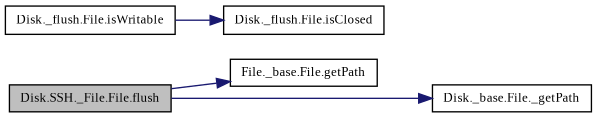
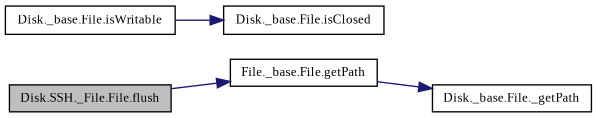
node "Disk._flush.File.isWritable": label "Disk._flush.File.isWritable" -> "Disk._base.File.isWritable"
node "Disk._flush.File.isClosed": label "Disk._flush.File.isClosed" -> "Disk._base.File.isClosed"
edge "Disk.SSH._File.File.flush" -> "Disk._base.File._getPath": now "File._base.File.getPath" -> "Disk._base.File._getPath"
